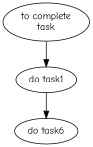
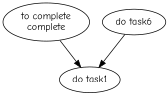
node "to complete task": label "to complete task" -> "to complete complete"
edge "do task1" -> "do task6": reversed
